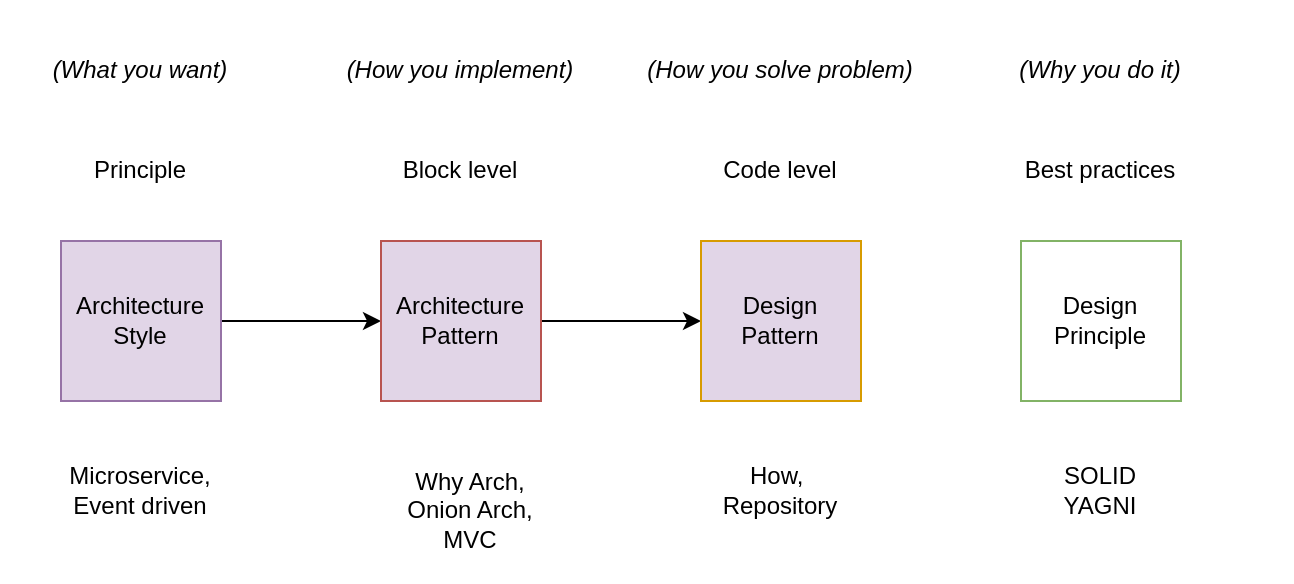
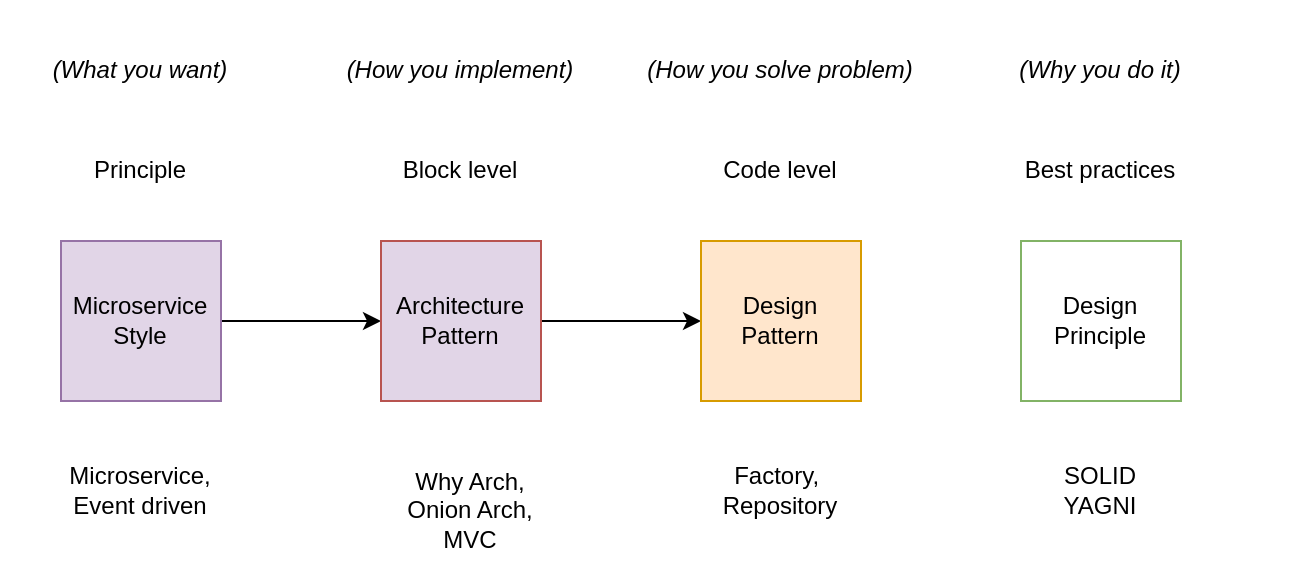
node "Architecture Style": label "Architecture Style" -> "Microservice Style"
node "Design Pattern": fillcolor #e1d5e7 -> #ffe6cc
node "How, Repository": label "How, Repository" -> "Factory, Repository"
